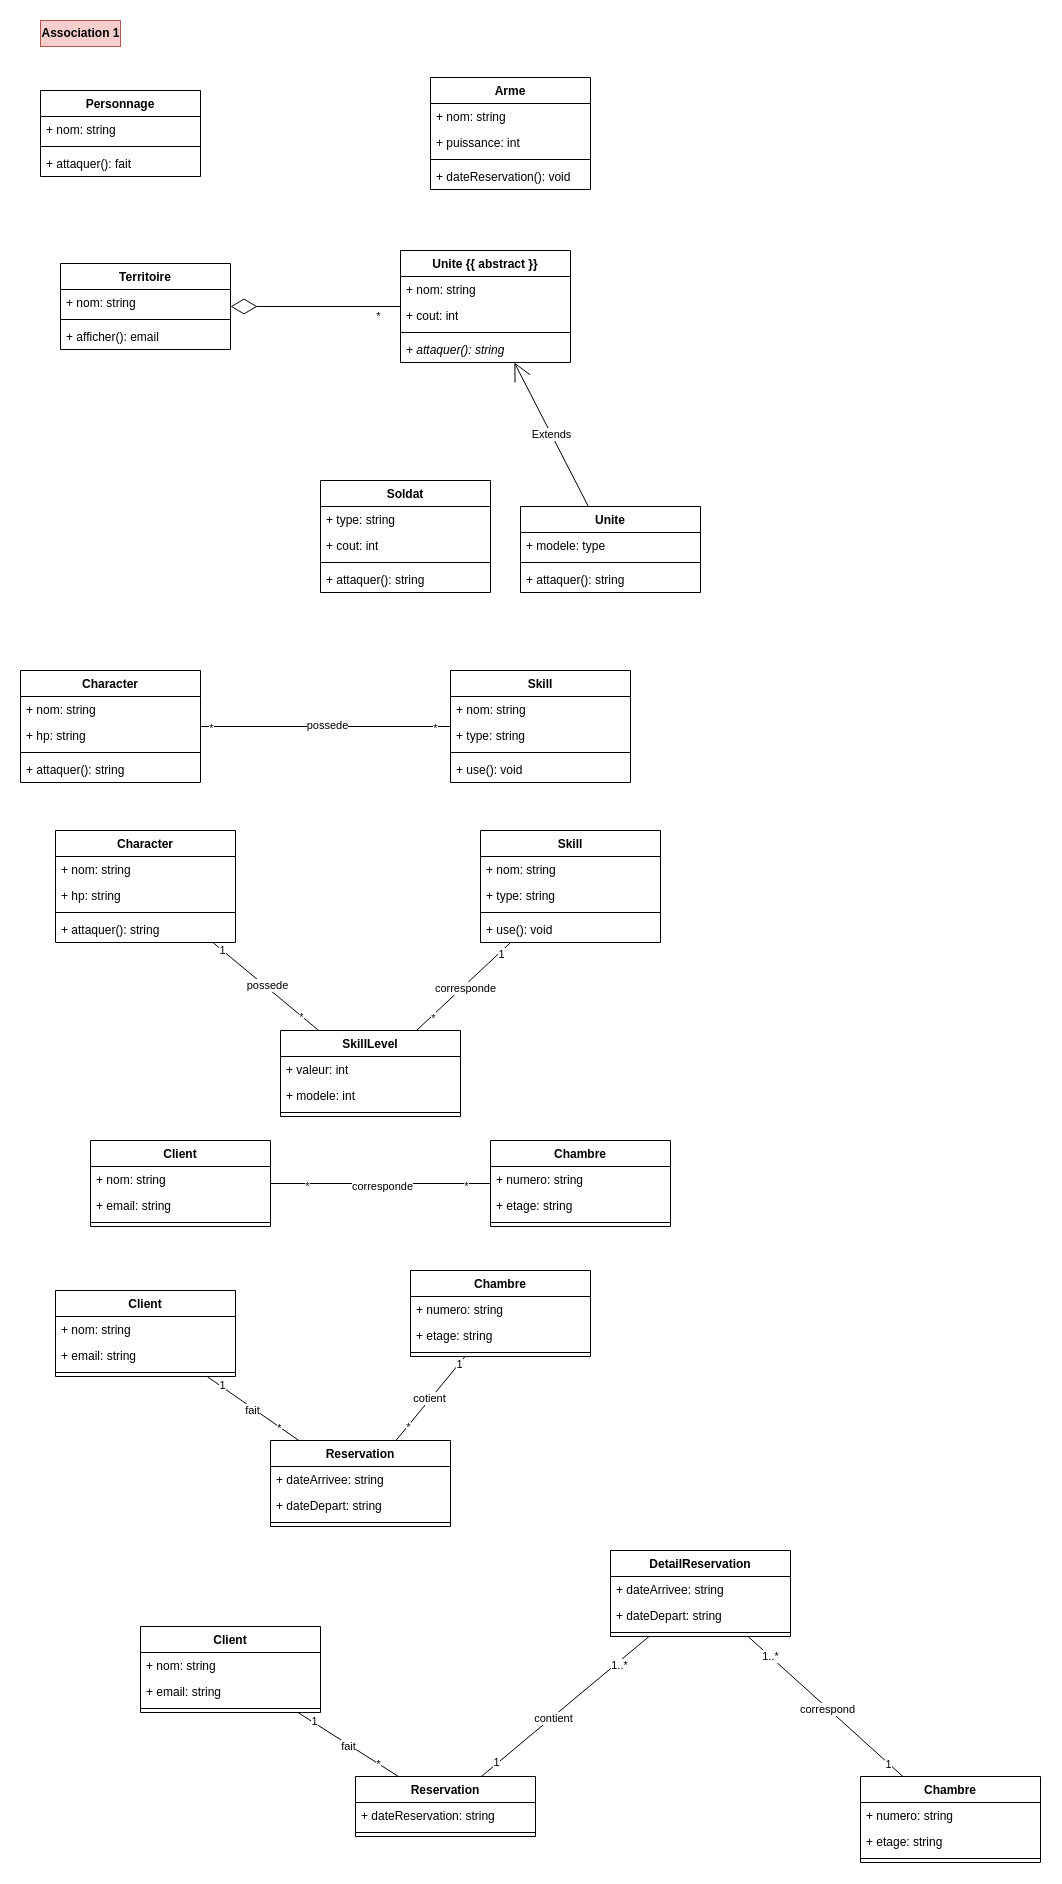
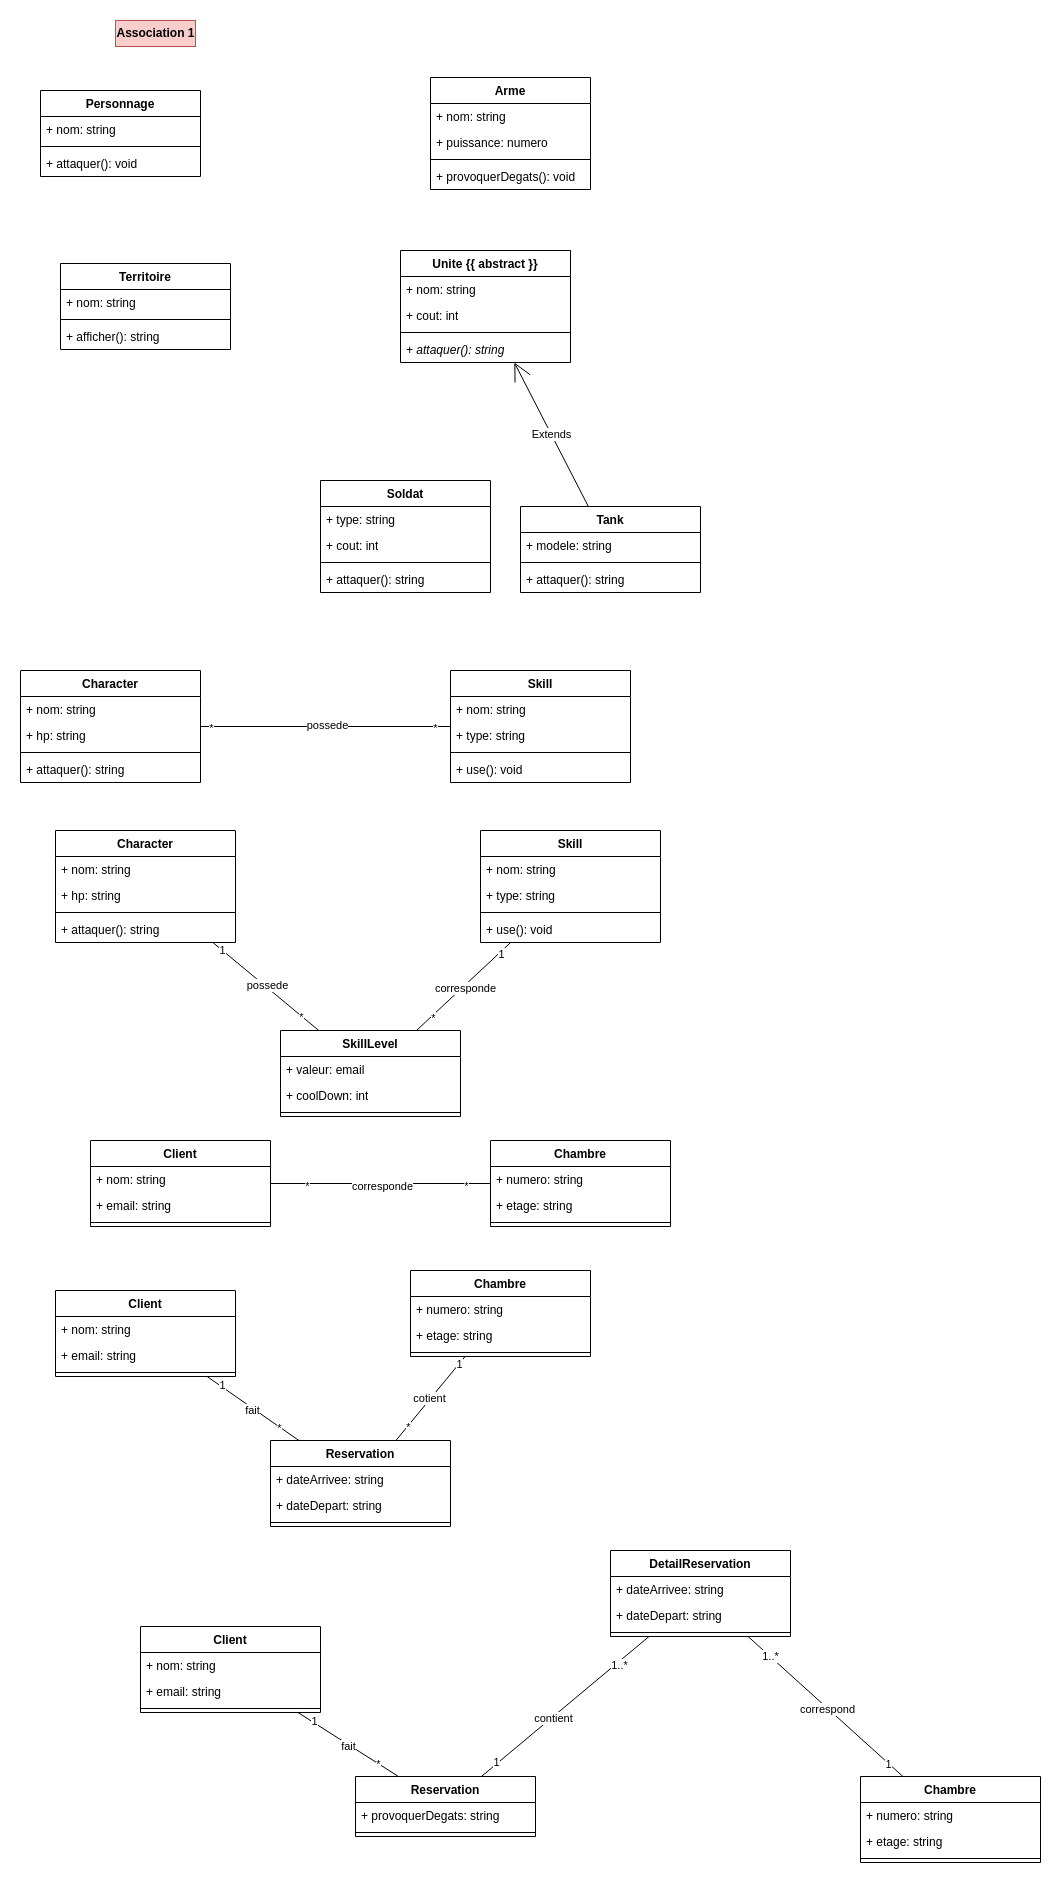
node "Association 1": moved (81, 34) -> (156, 34)
node "+ puissance: int": label "+ puissance: int" -> "+ puissance: numero"
node "+ attaquer(): fait": label "+ attaquer(): fait" -> "+ attaquer(): void"
node "+ dateReservation(): void": label "+ dateReservation(): void" -> "+ provoquerDegats(): void"
edge "Unite {{ abstract }}" -> "Territoire": removed, label "*"
node "+ afficher(): email": label "+ afficher(): email" -> "+ afficher(): string"
node "Unite": label "Unite" -> "Tank"
node "+ modele: type": label "+ modele: type" -> "+ modele: string"
node "+ valeur: int": label "+ valeur: int" -> "+ valeur: email"
node "+ modele: int": label "+ modele: int" -> "+ coolDown: int"
node "+ dateReservation: string": label "+ dateReservation: string" -> "+ provoquerDegats: string"
